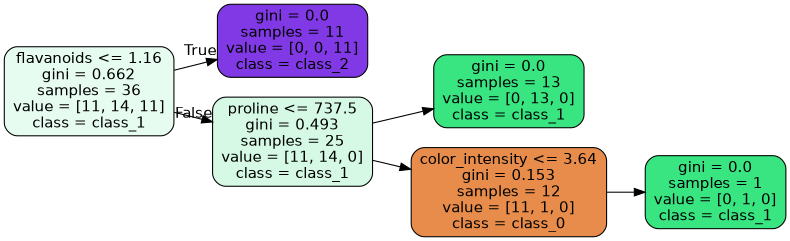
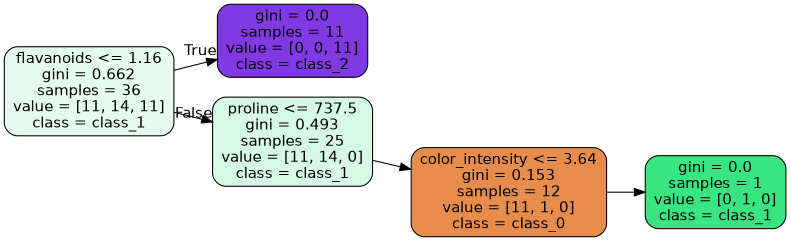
node "gini = 0.0 samples = 13 value = [0, 13, 0] class = class_1": removed
